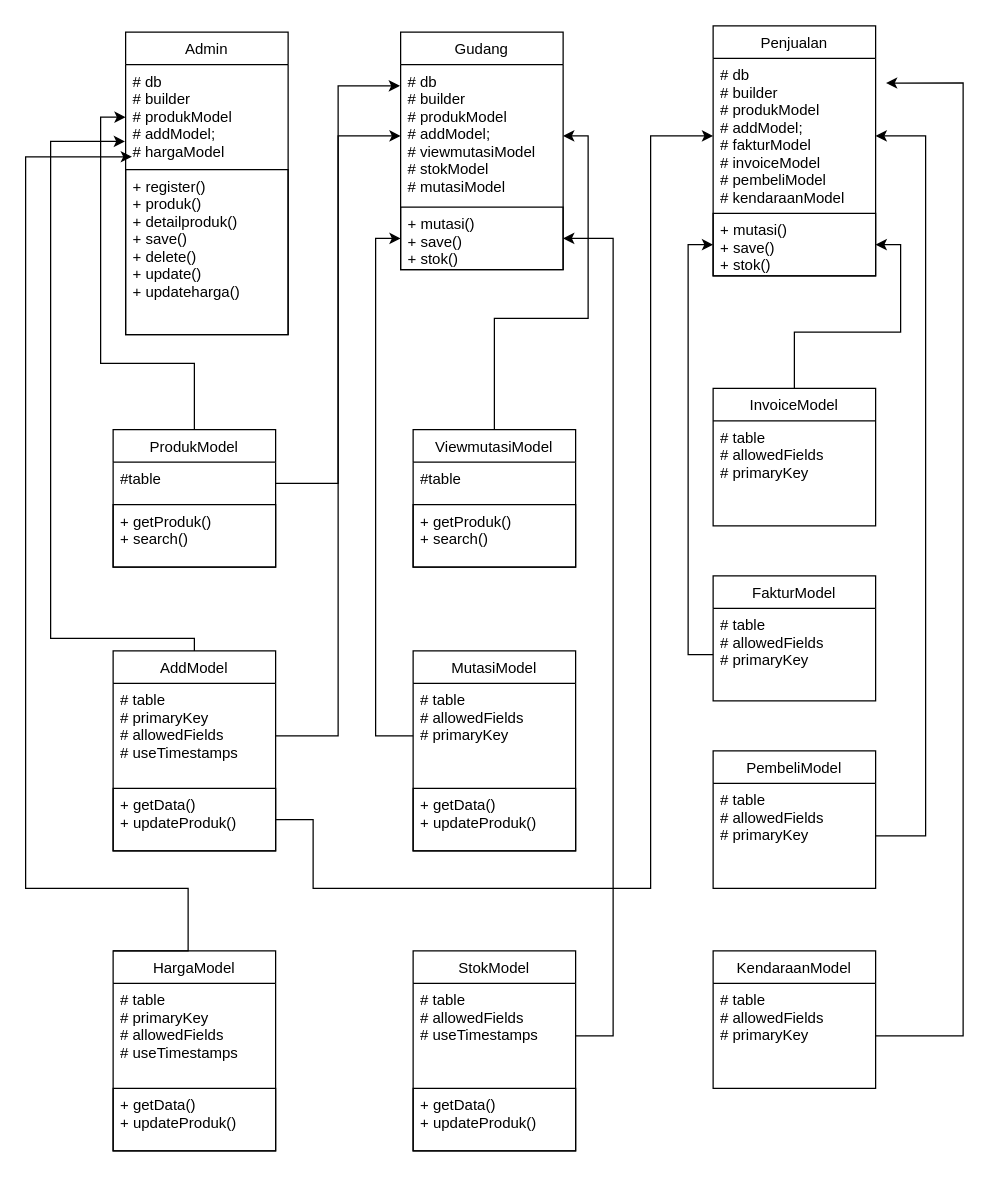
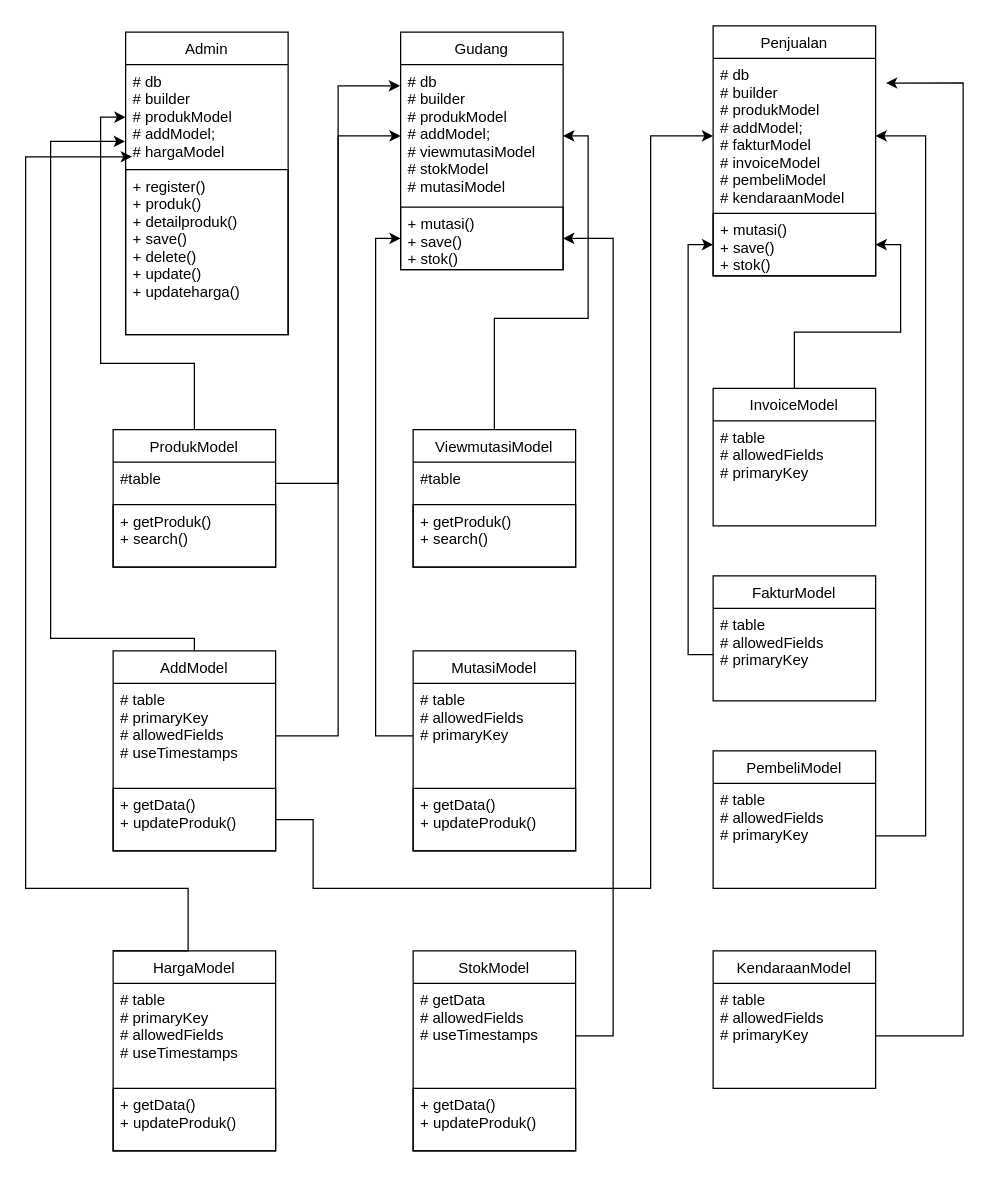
node "# table # allowedFields # useTimestamps": label "# table # allowedFields # useTimestamps" -> "# getData # allowedFields # useTimestamps"
